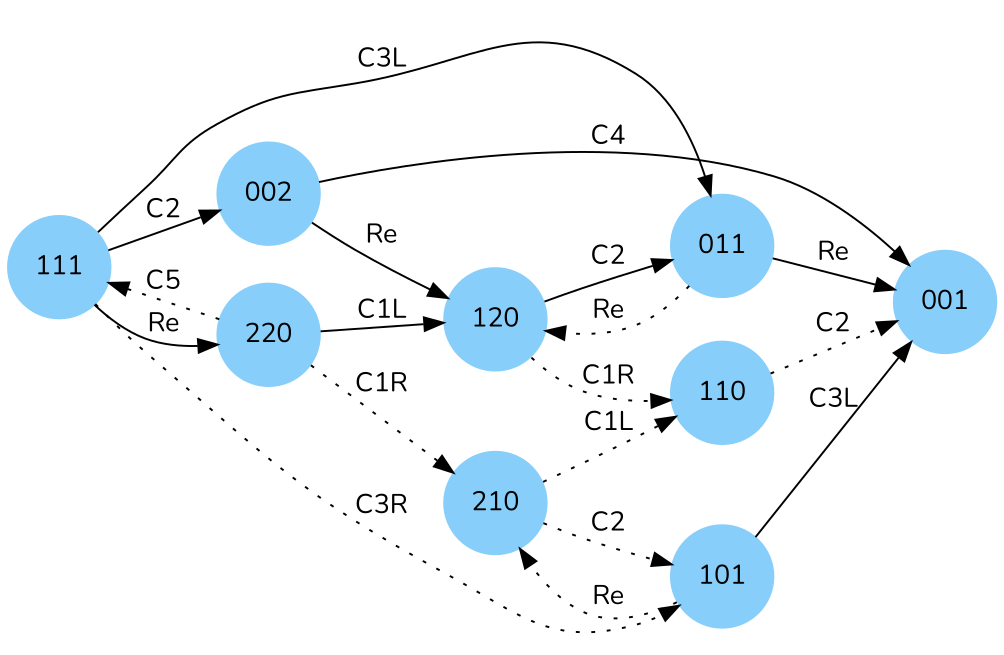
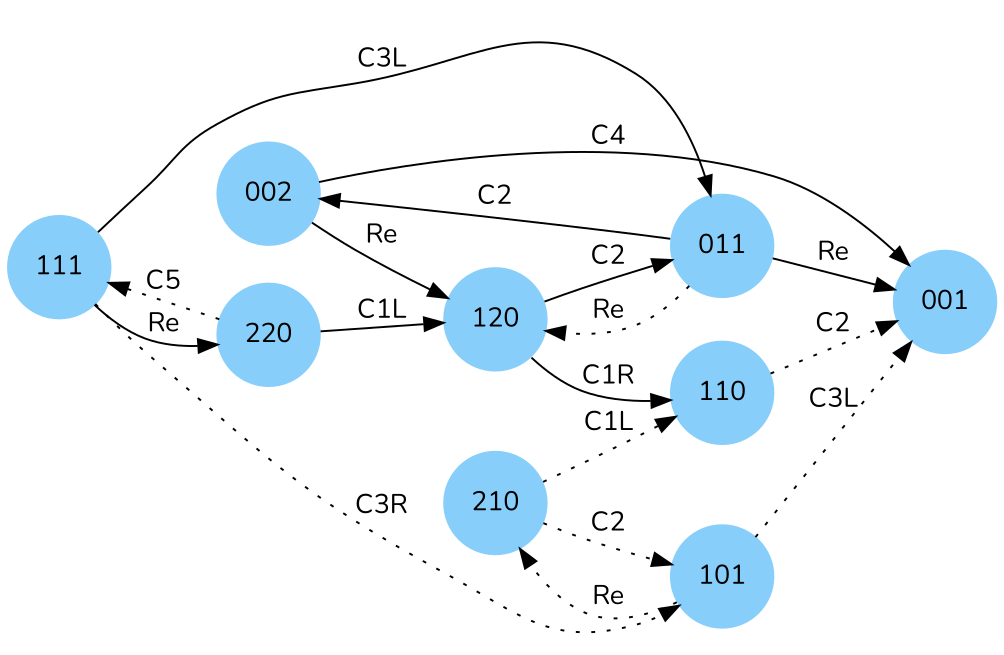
edge "111" -> "002": now "011" -> "002"
edge "120" -> "110": style dotted -> solid
edge "220" -> "210": removed, label "C1R"
edge "101" -> "001": style solid -> dotted
